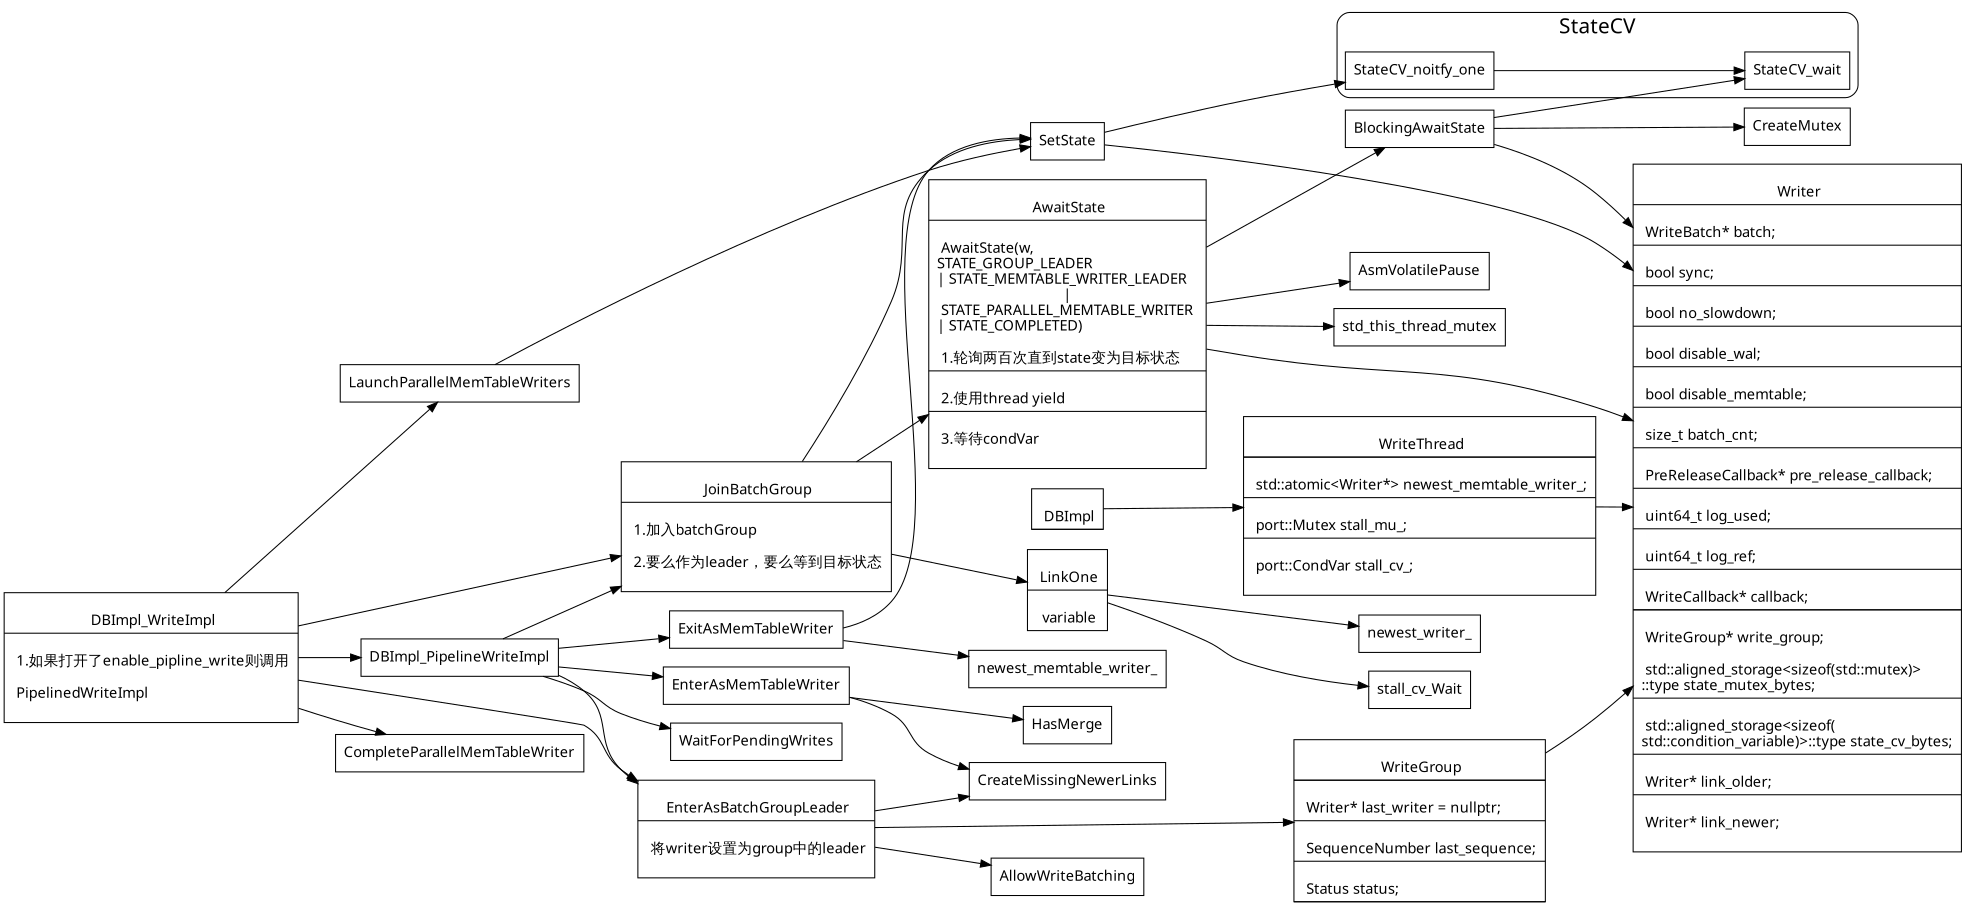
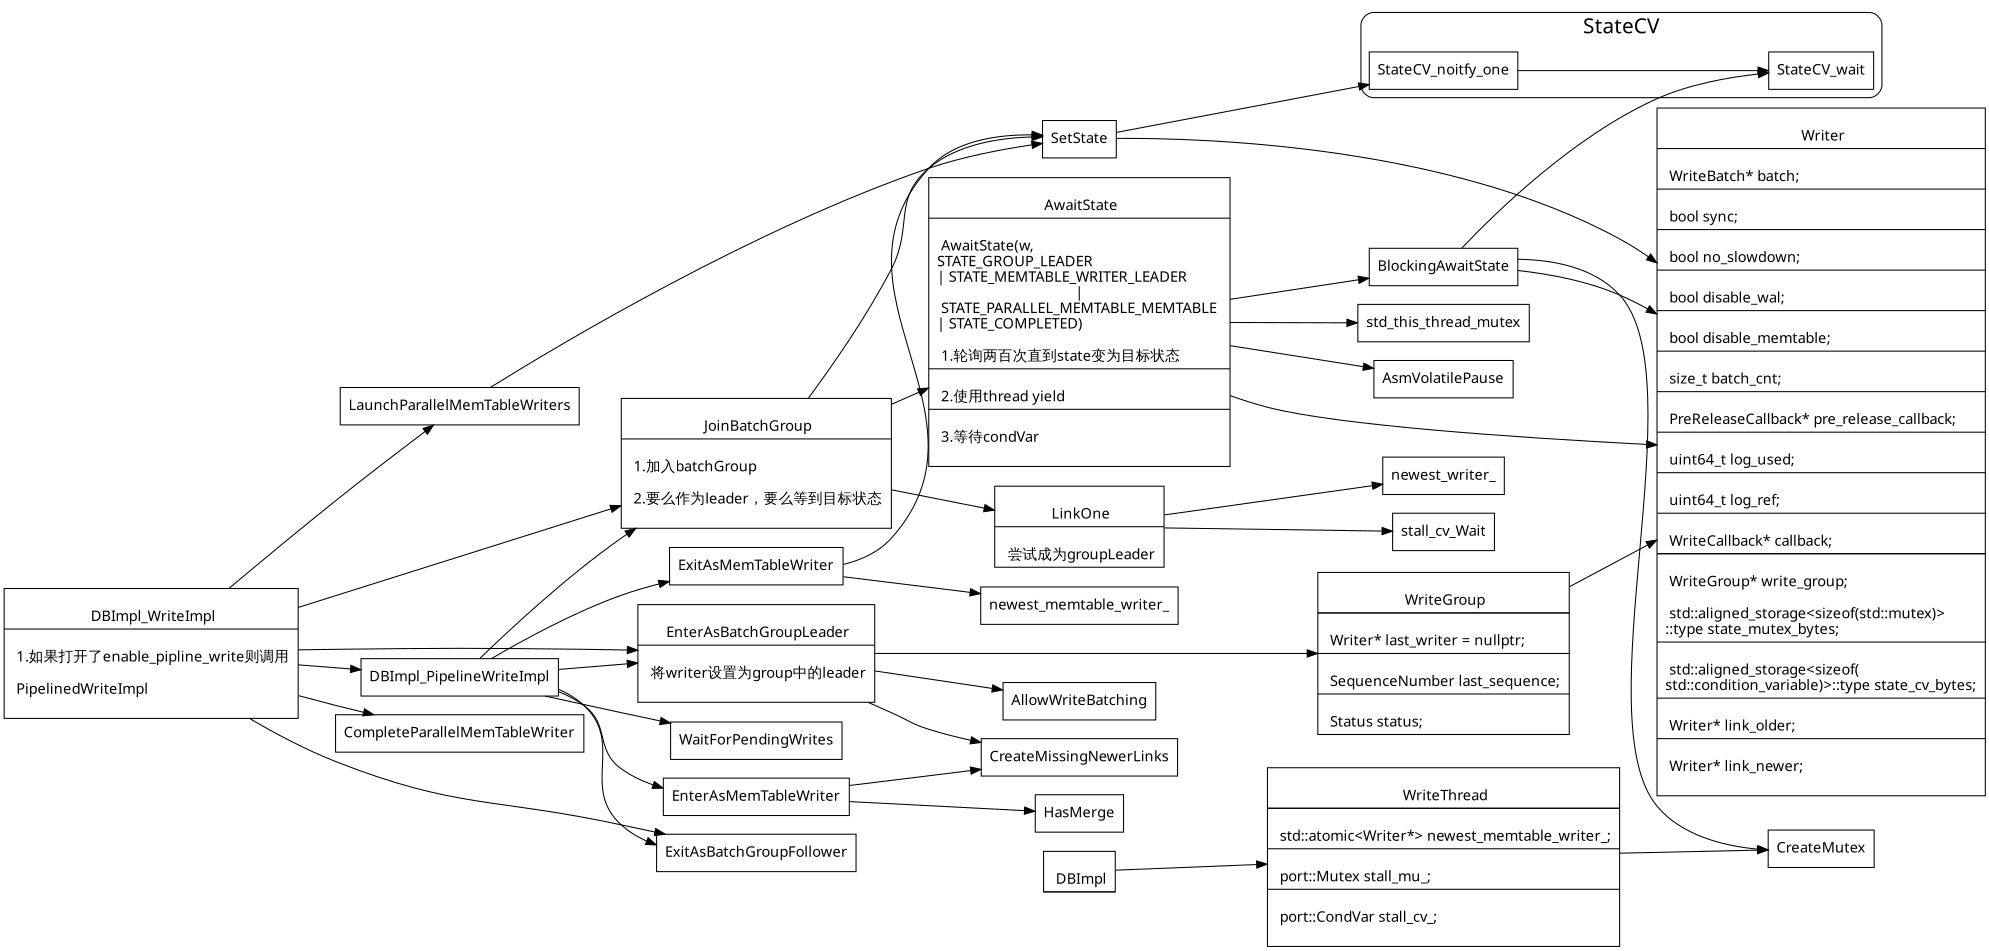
node "AwaitState": text "STATE_PARALLEL_MEMTABLE_WRITER" -> "STATE_PARALLEL_MEMTABLE_MEMTABLE"
edge "WriteThread" -> "Writer": now "WriteThread" -> "CreateMutex"
node "LinkOne": text "variable" -> "尝试成为groupLeader"
node "ExitAsBatchGroupFollower": added
